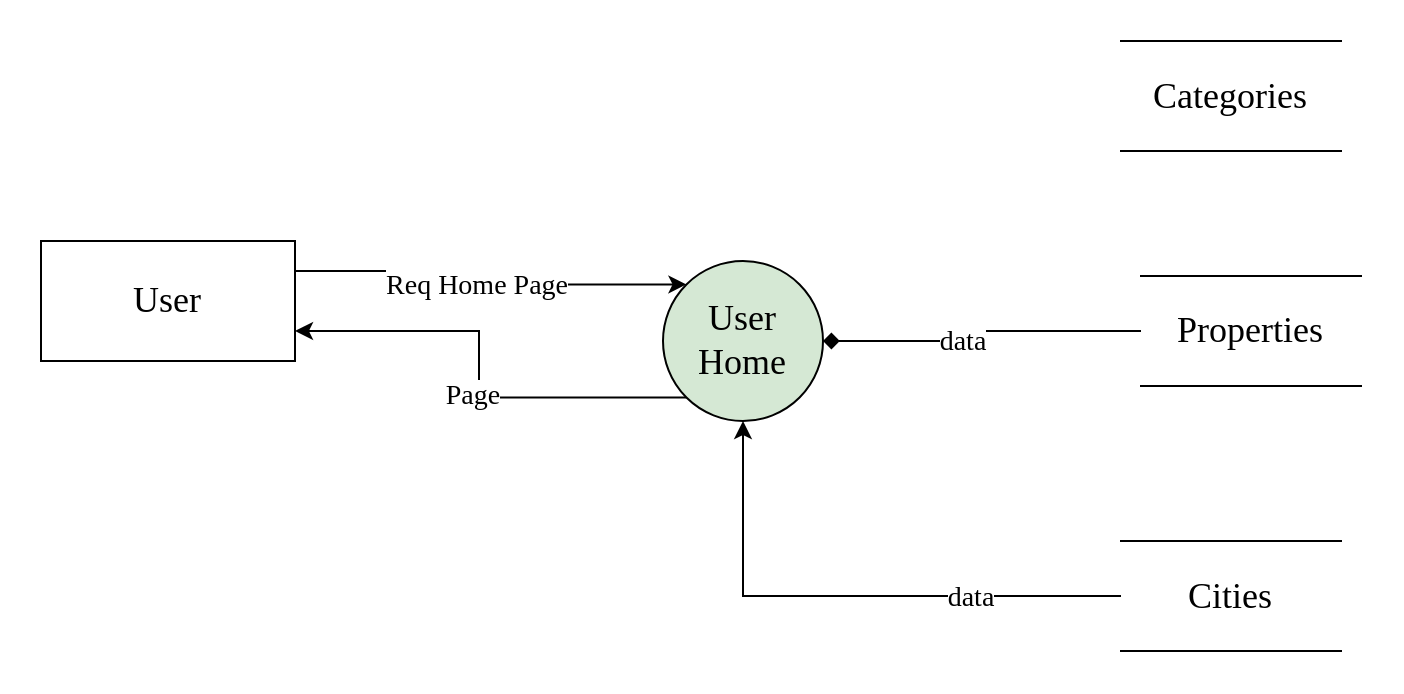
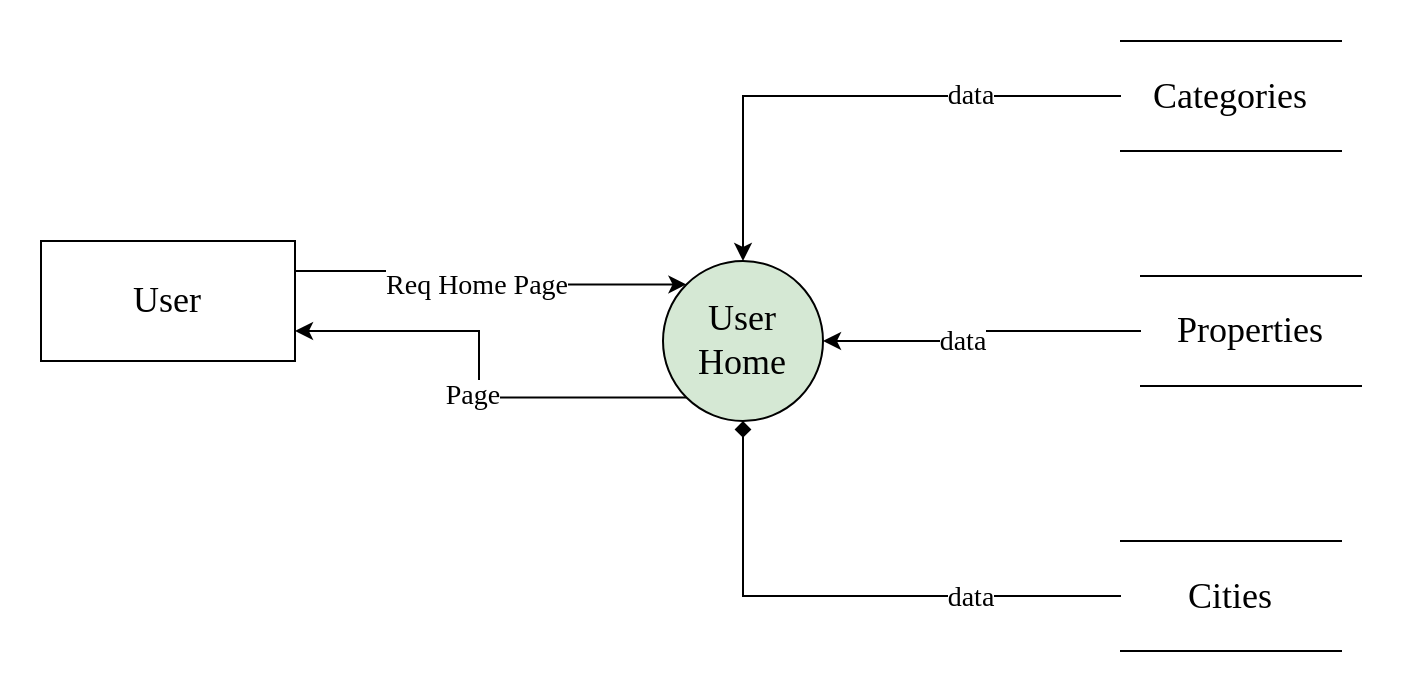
edge "Categories" -> "User Home": added, label "data"
edge "Properties" -> "User Home": arrowhead diamond -> classic
edge "Cities" -> "User Home": arrowhead classic -> diamond
